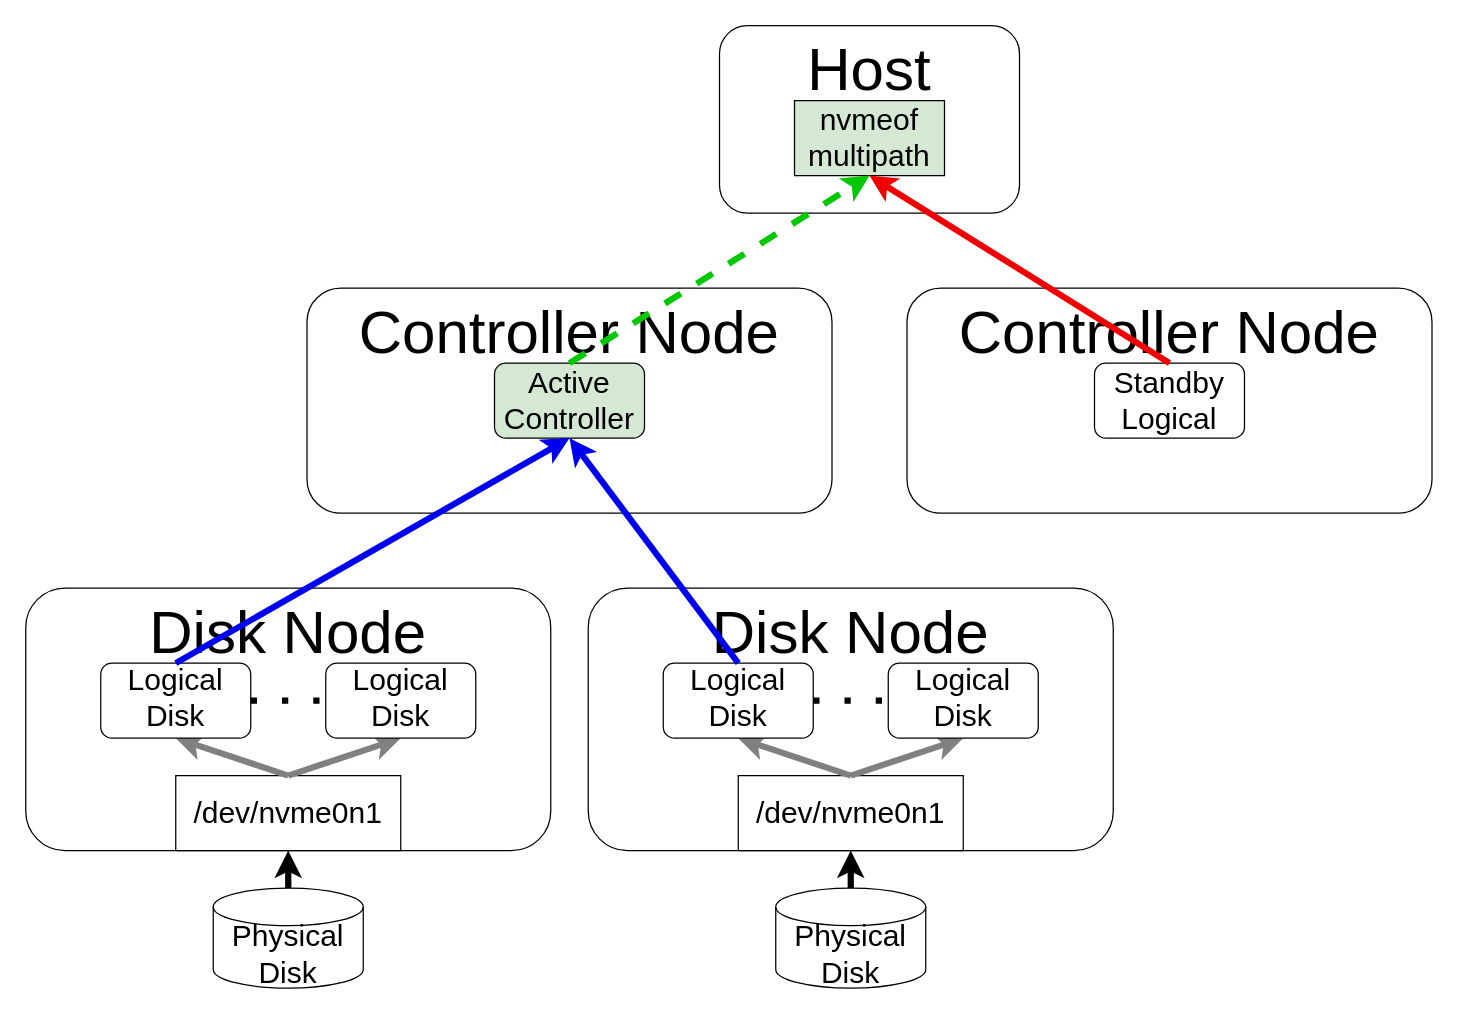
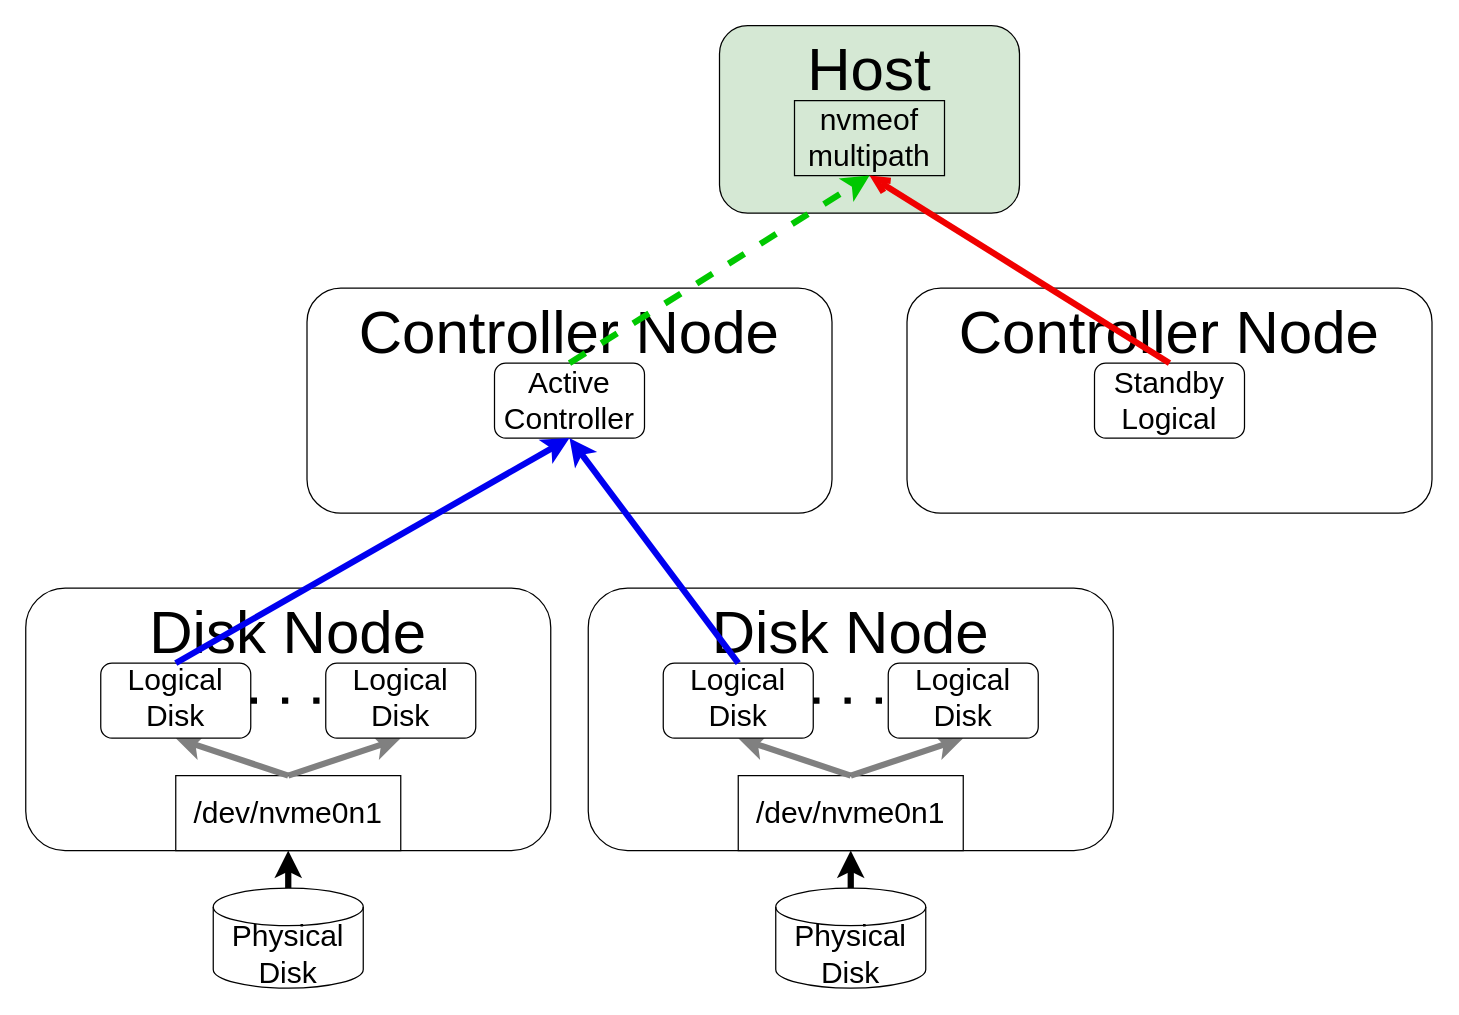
node "Host": fillcolor #ffffff -> #d5e8d4
edge "Standby Logical" -> "nvmeof multipath": arrowhead classic -> open
node "Active Controller": fillcolor #d5e8d4 -> #ffffff
